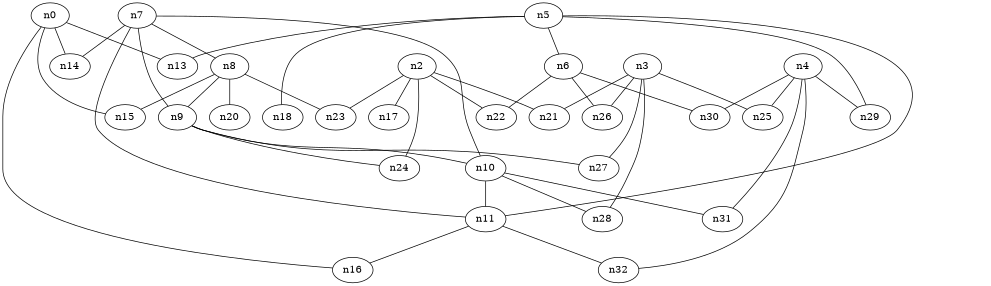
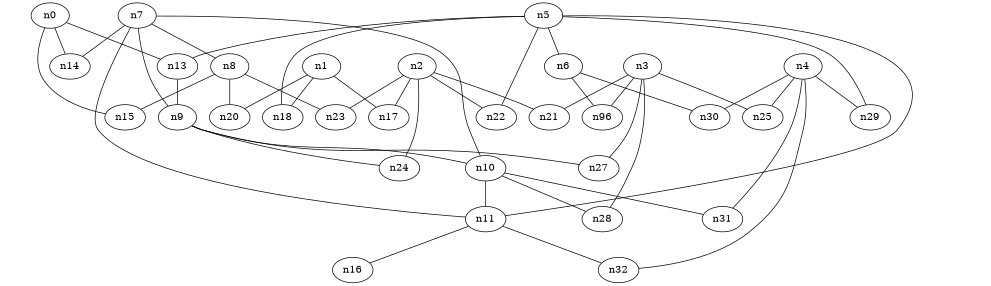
node "n1": added
edge "n8" -- "n9": now "n13" -- "n9"
edge "n6" -- "n22": now "n5" -- "n22"
node "n26": label "n26" -> "n96"
edge "n0" -- "n16": removed
